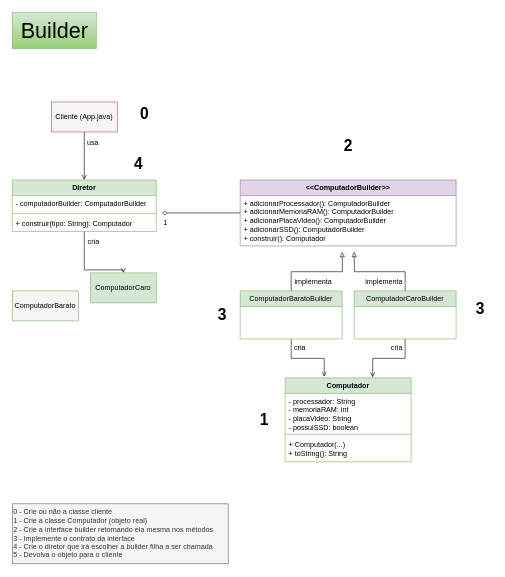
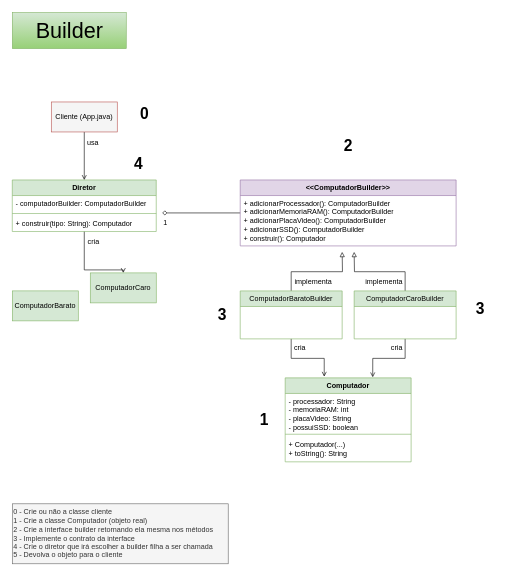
node "Builder": size 84x36 -> 114x36
node "ComputadorBarato": fillcolor #f5f5f5 -> #d5e8d4
